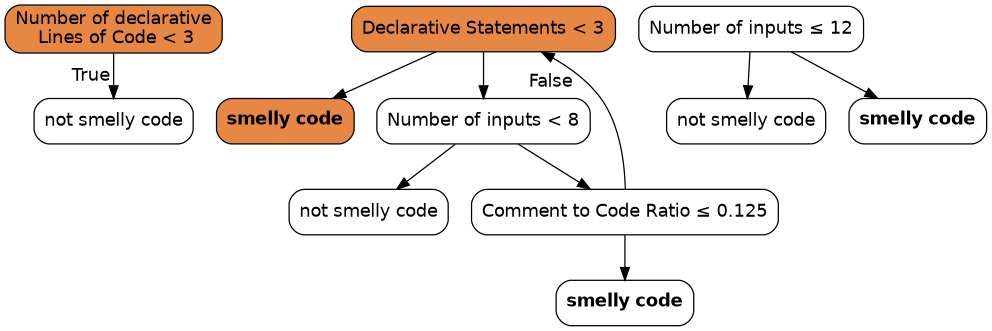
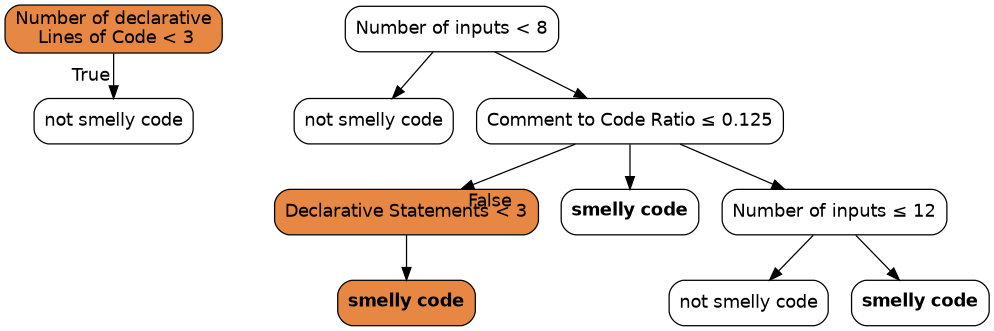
edge "Declarative Statements < 3" -> "Number of inputs < 8": removed
edge "Comment to Code Ratio ≤ 0.125" -> "Number of inputs ≤ 12": added
